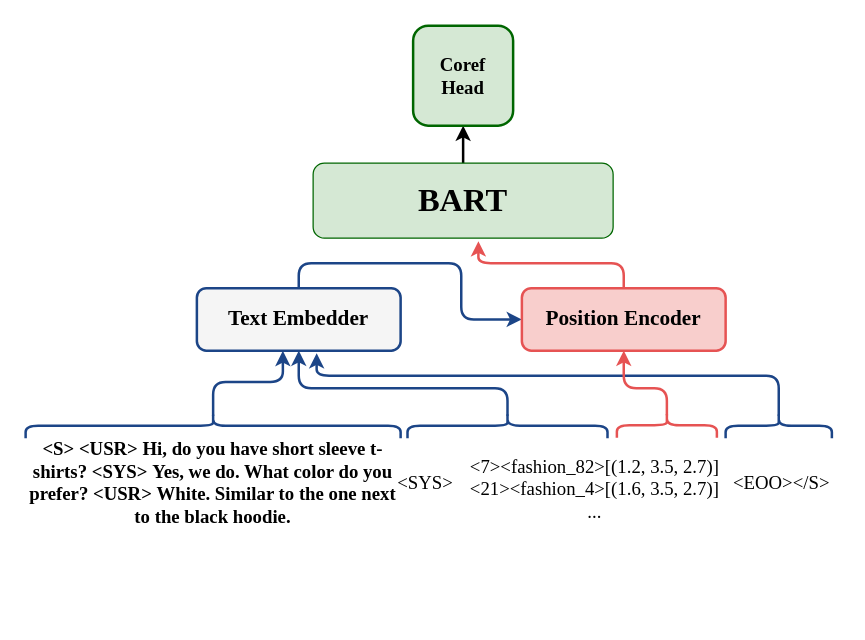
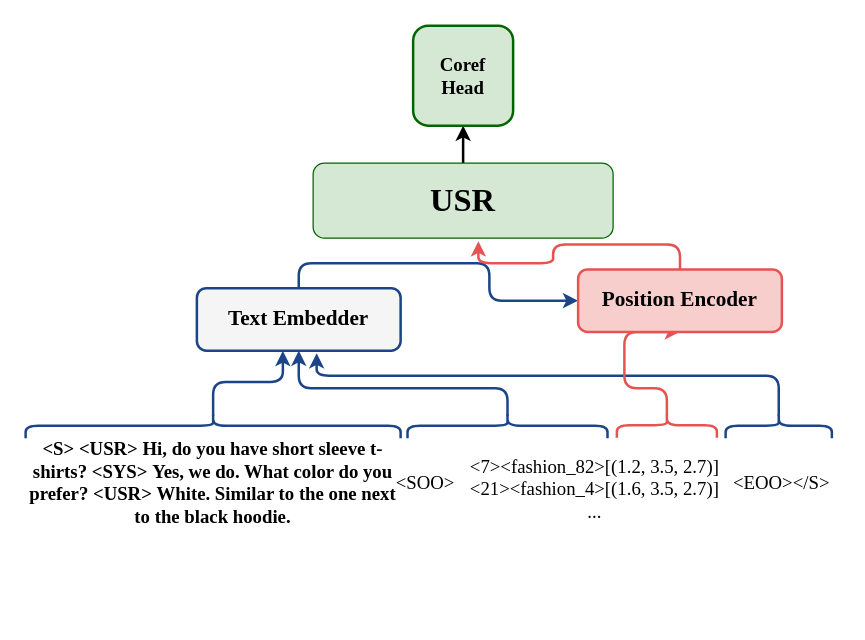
node "BART": label "BART" -> "USR"
node "Position Encoder": moved (624, 319) -> (680, 301)
node "<SYS>": label "<SYS>" -> "<SOO>"
